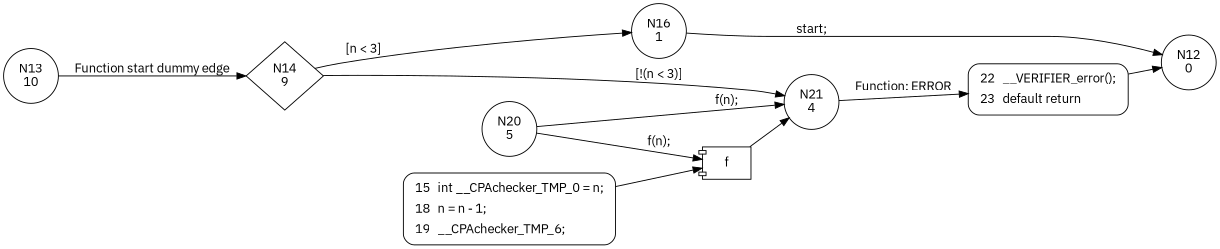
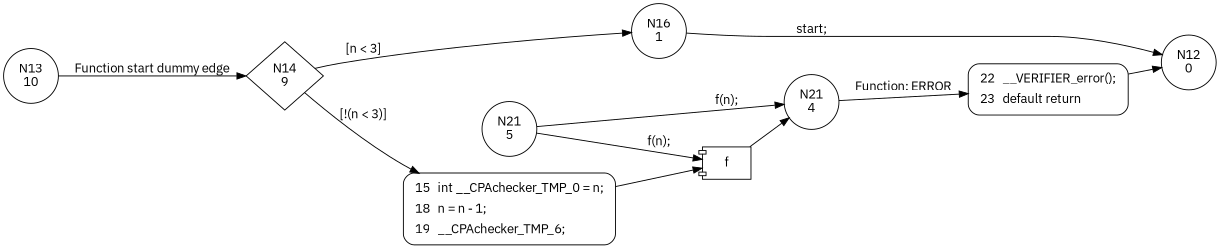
edge "N14 9" -> "N21 4": now "N14 9" -> "15"
node "N20 5": label "N20 5" -> "N21 5"
